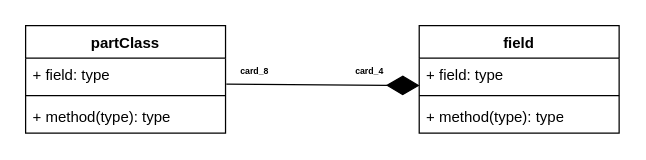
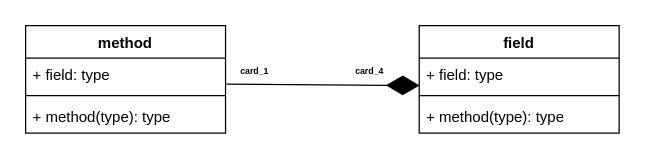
node "partClass": label "partClass" -> "method"
node "card_8": label "card_8" -> "card_1"
